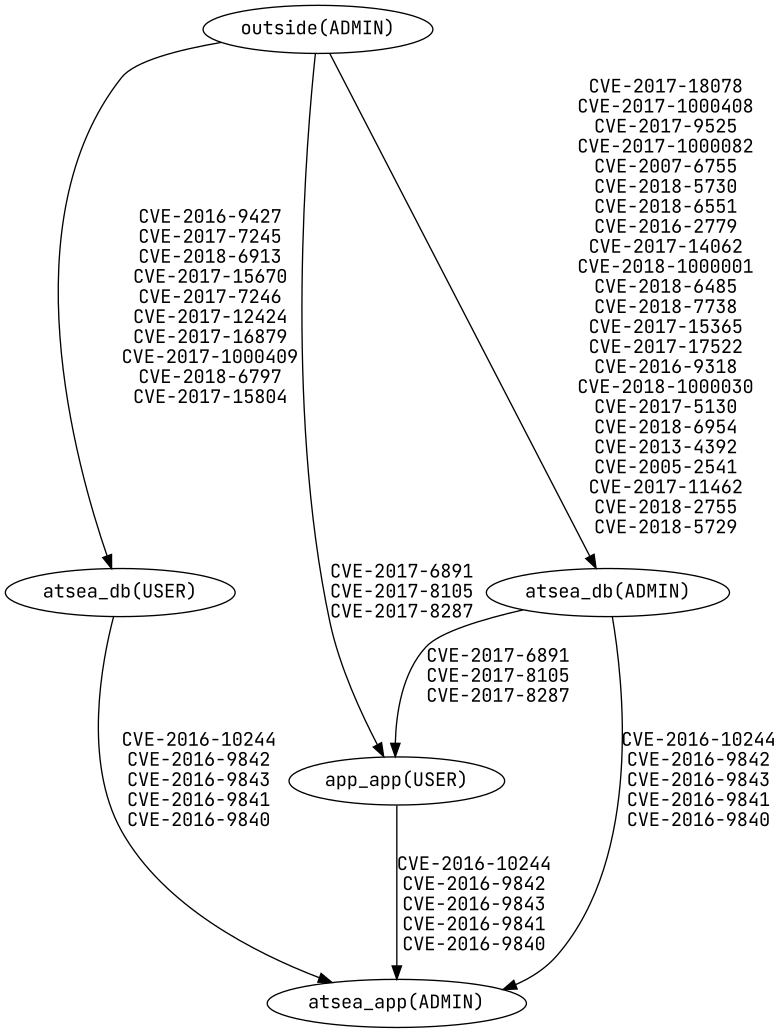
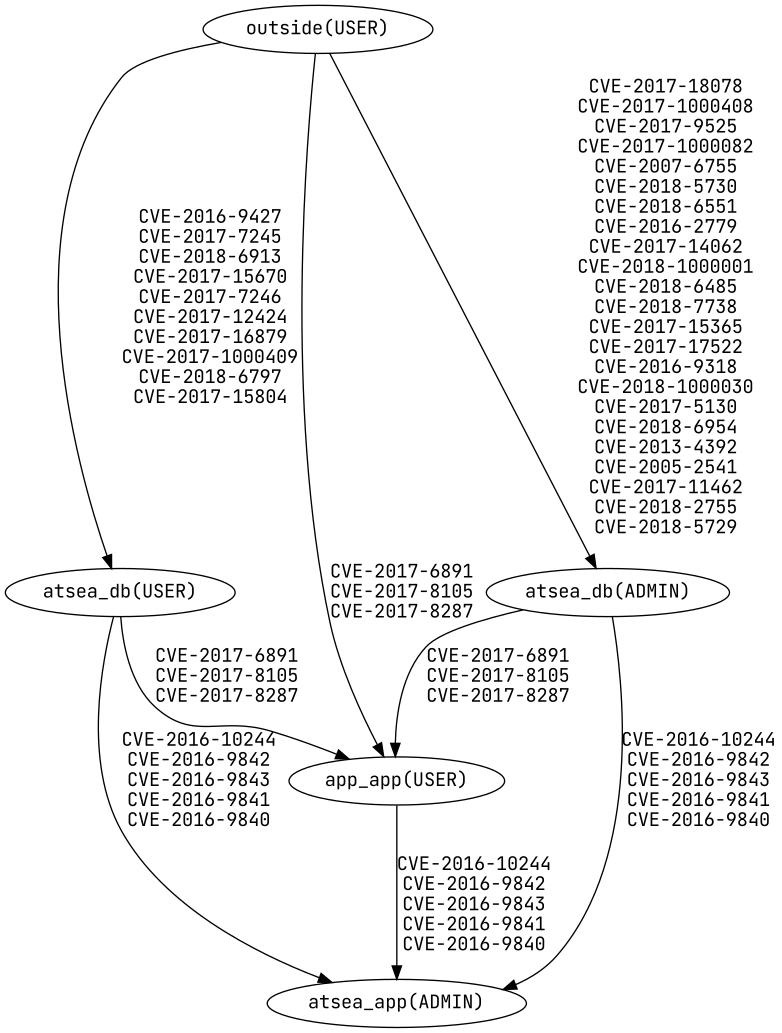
node "outside(ADMIN)": label "outside(ADMIN)" -> "outside(USER)"
edge "atsea_db(USER)" -> "app_app(USER)": added, label "CVE-2017-6891 CVE-2017-8105 CVE-2017-8287"
